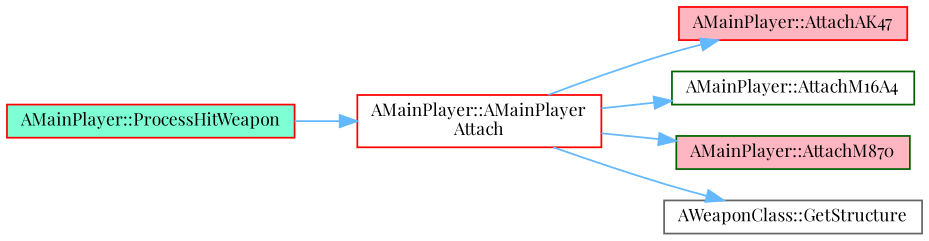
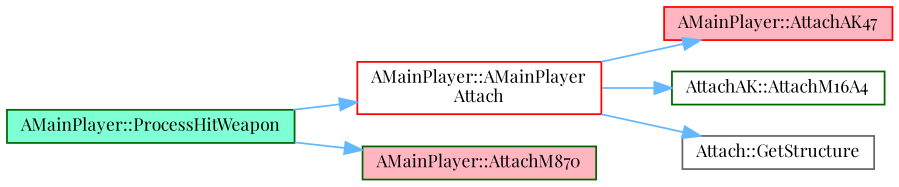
node "AMainPlayer::AttachM16A4": label "AMainPlayer::AttachM16A4" -> "AttachAK::AttachM16A4"
node "AMainPlayer::ProcessHitWeapon": color red -> darkgreen
edge "AMainPlayer::AMainPlayer Attach" -> "AMainPlayer::AttachM870": now "AMainPlayer::ProcessHitWeapon" -> "AMainPlayer::AttachM870"
node "AWeaponClass::GetStructure": label "AWeaponClass::GetStructure" -> "Attach::GetStructure"
